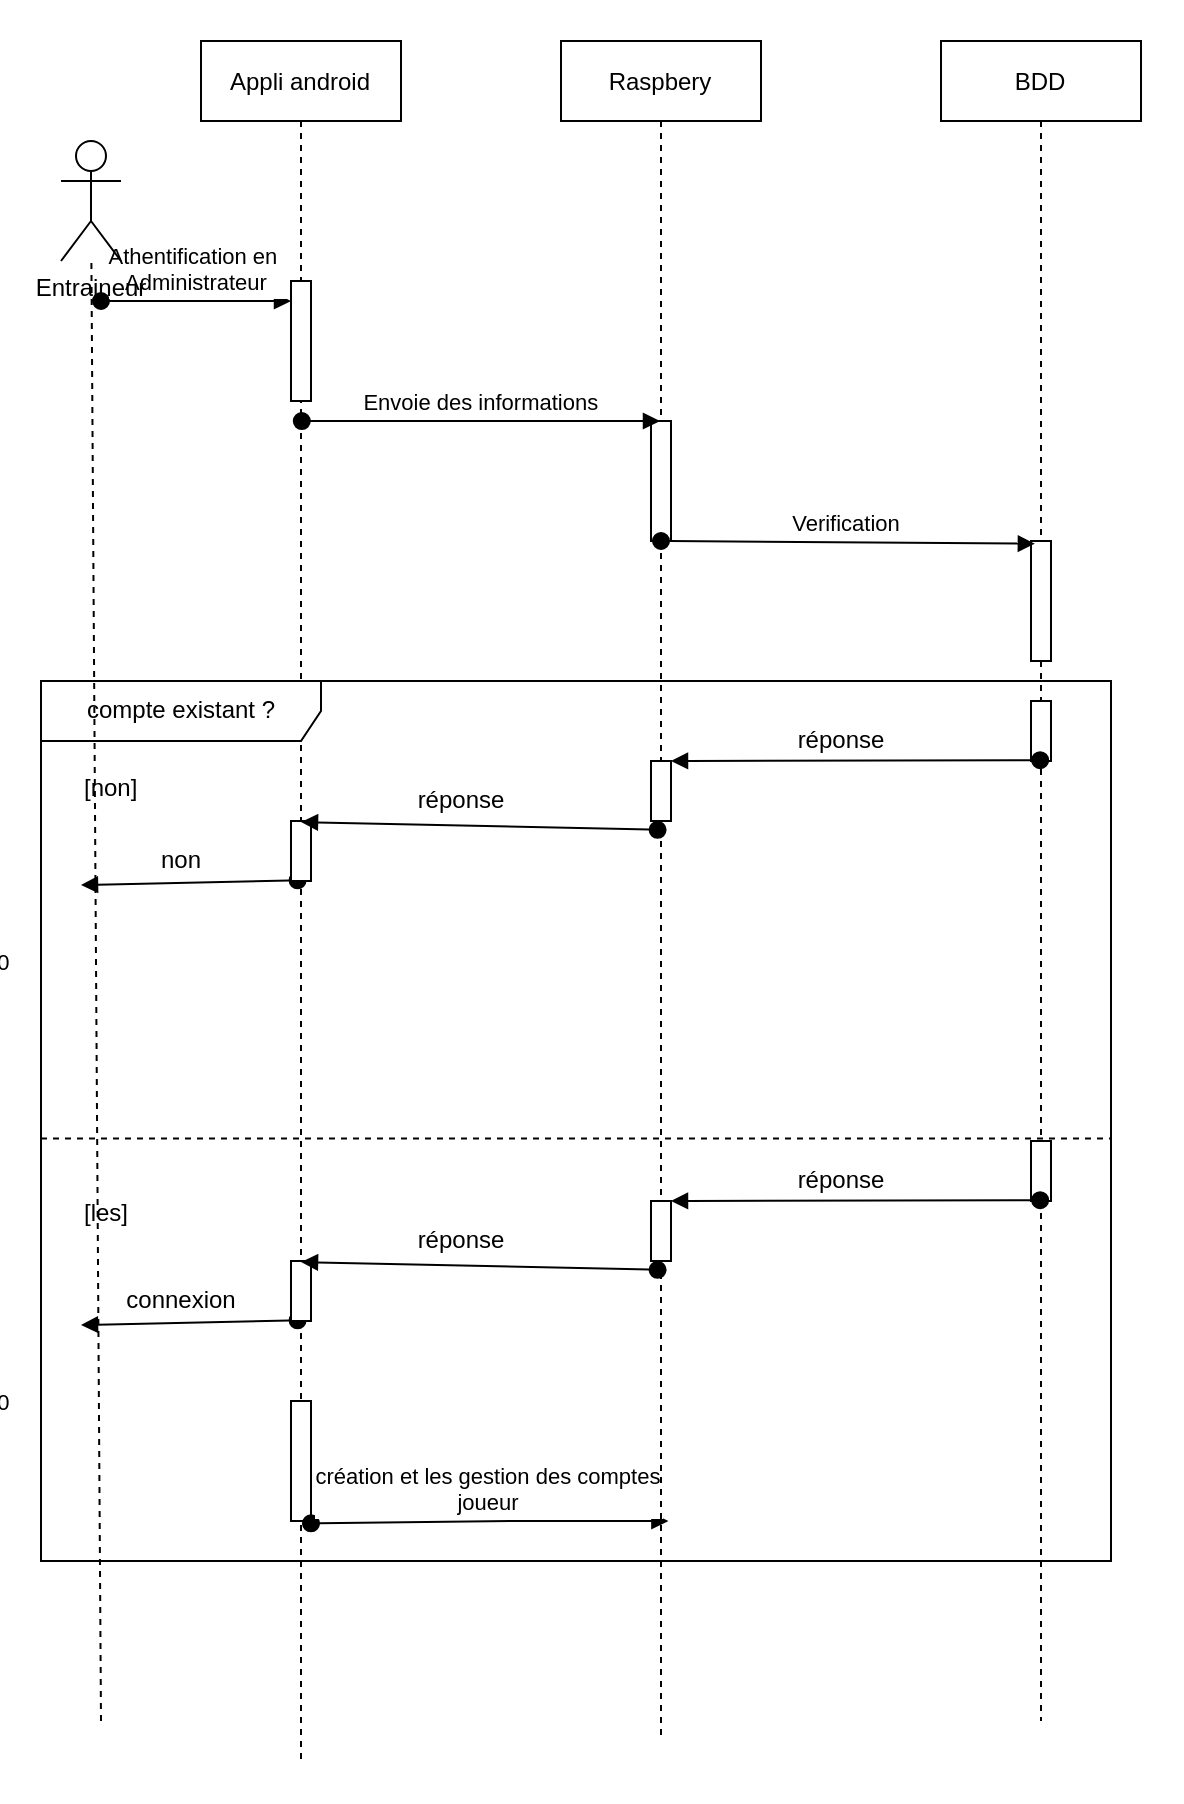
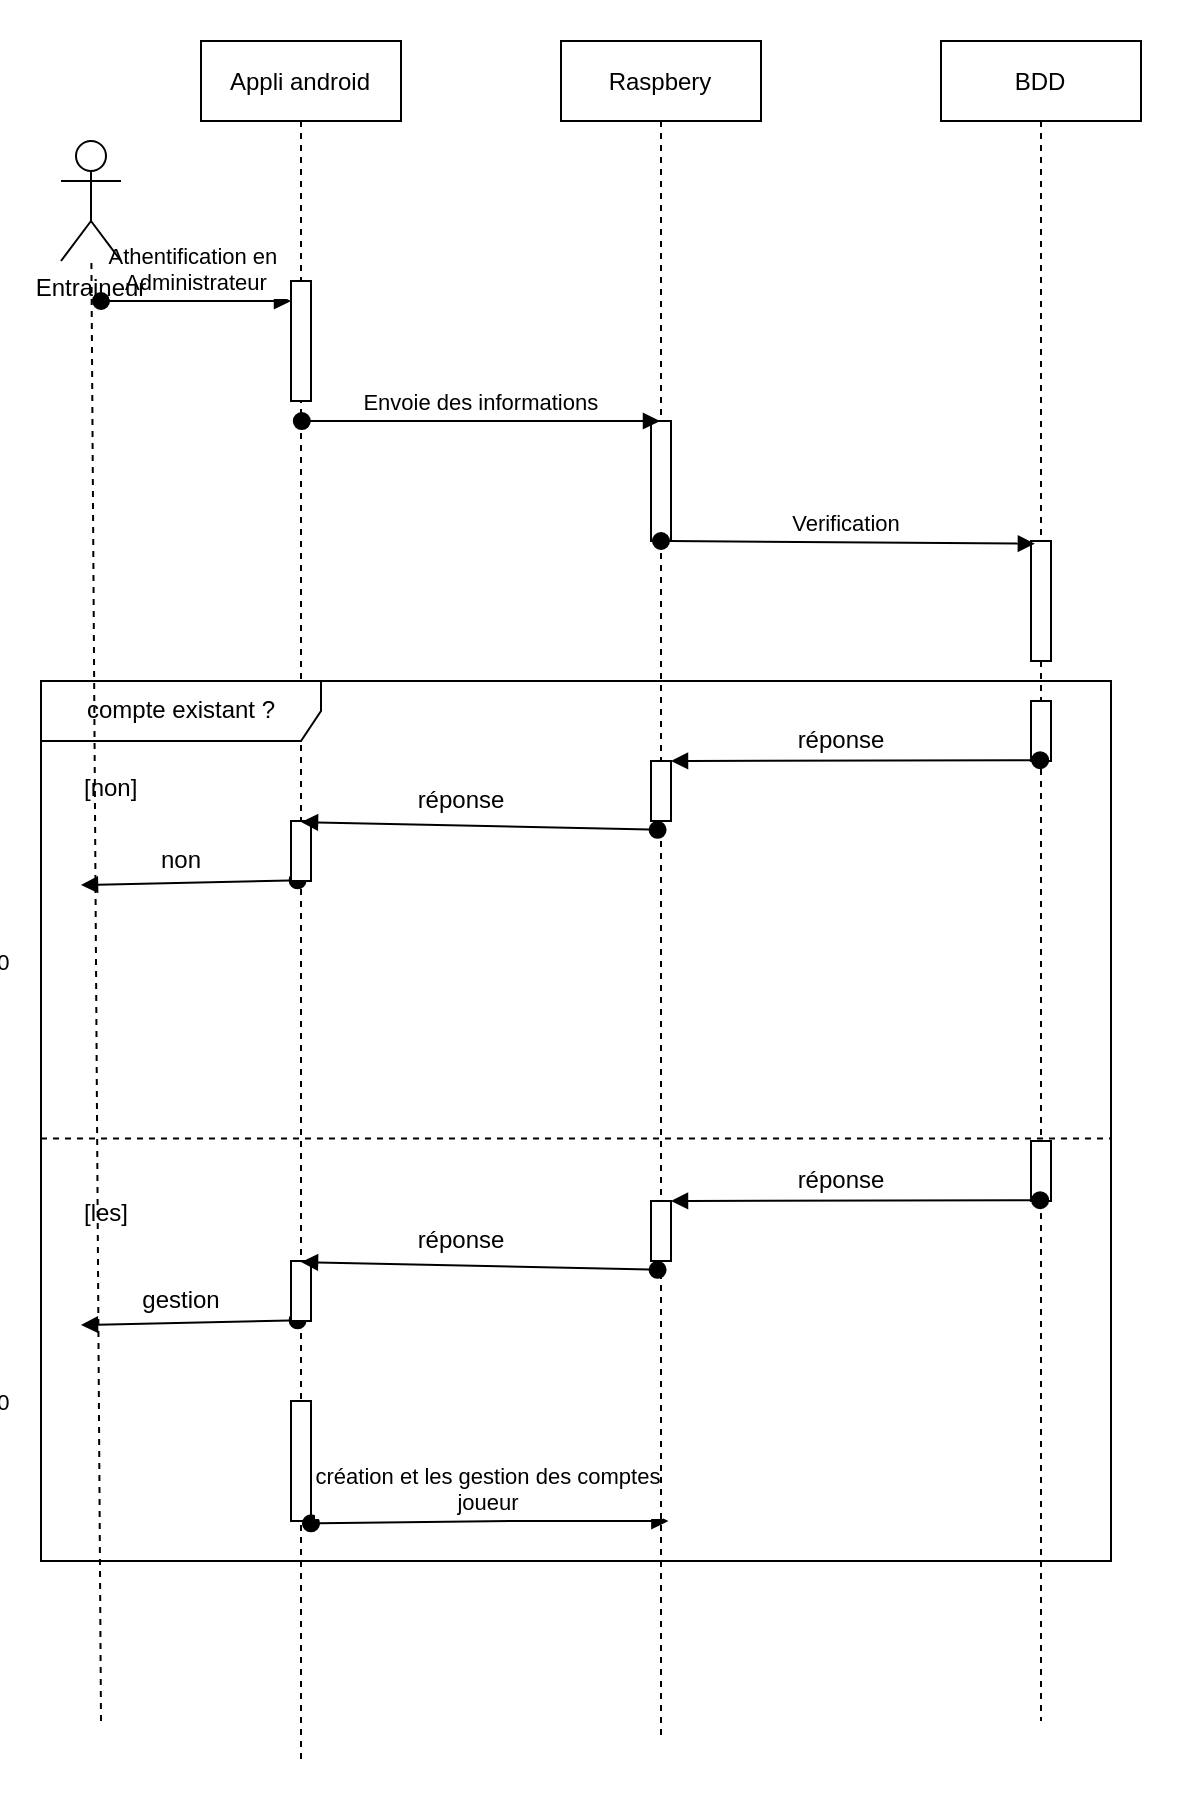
node "connexion": label "connexion" -> "gestion"
